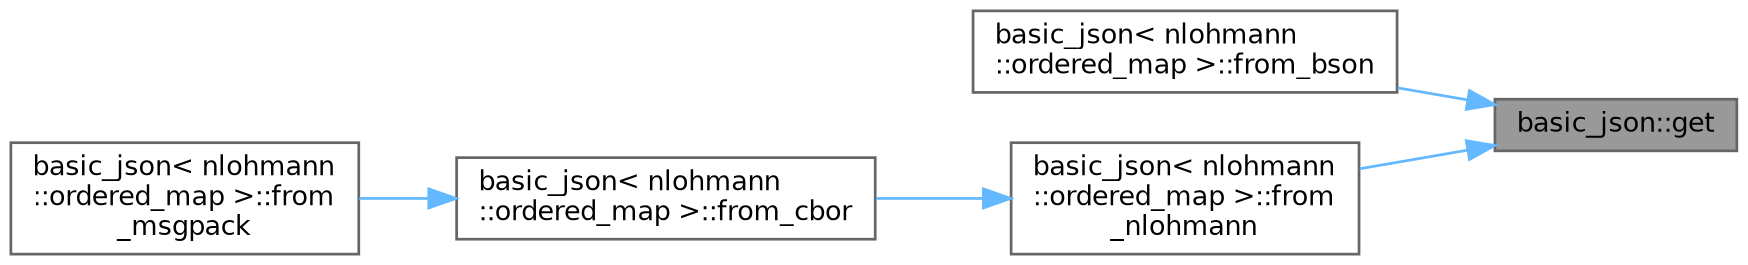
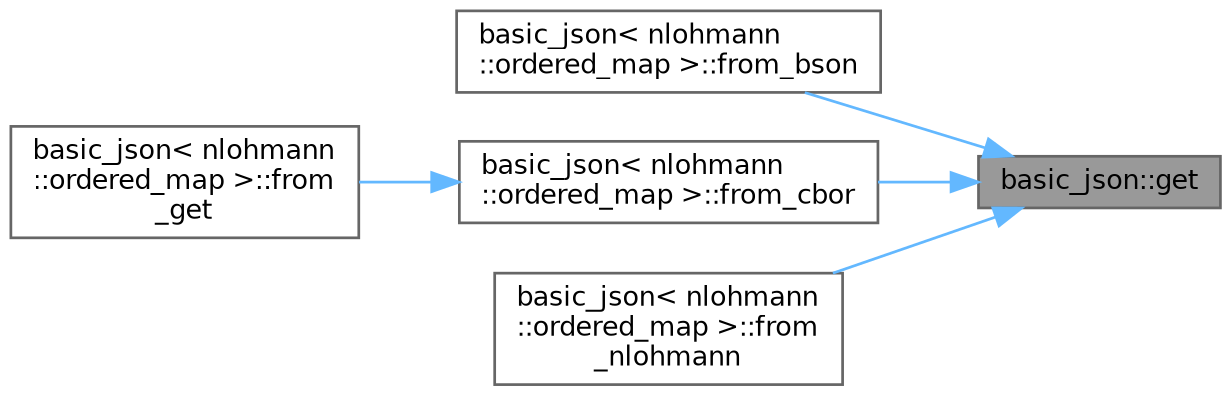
node "basic_json< nlohmann ::ordered_map >::from _msgpack": label "basic_json< nlohmann ::ordered_map >::from _msgpack" -> "basic_json< nlohmann ::ordered_map >::from _get"
edge "basic_json< nlohmann ::ordered_map >::from_cbor" -> "basic_json< nlohmann ::ordered_map >::from _nlohmann": now "basic_json< nlohmann ::ordered_map >::from_cbor" -> "basic_json::get"
